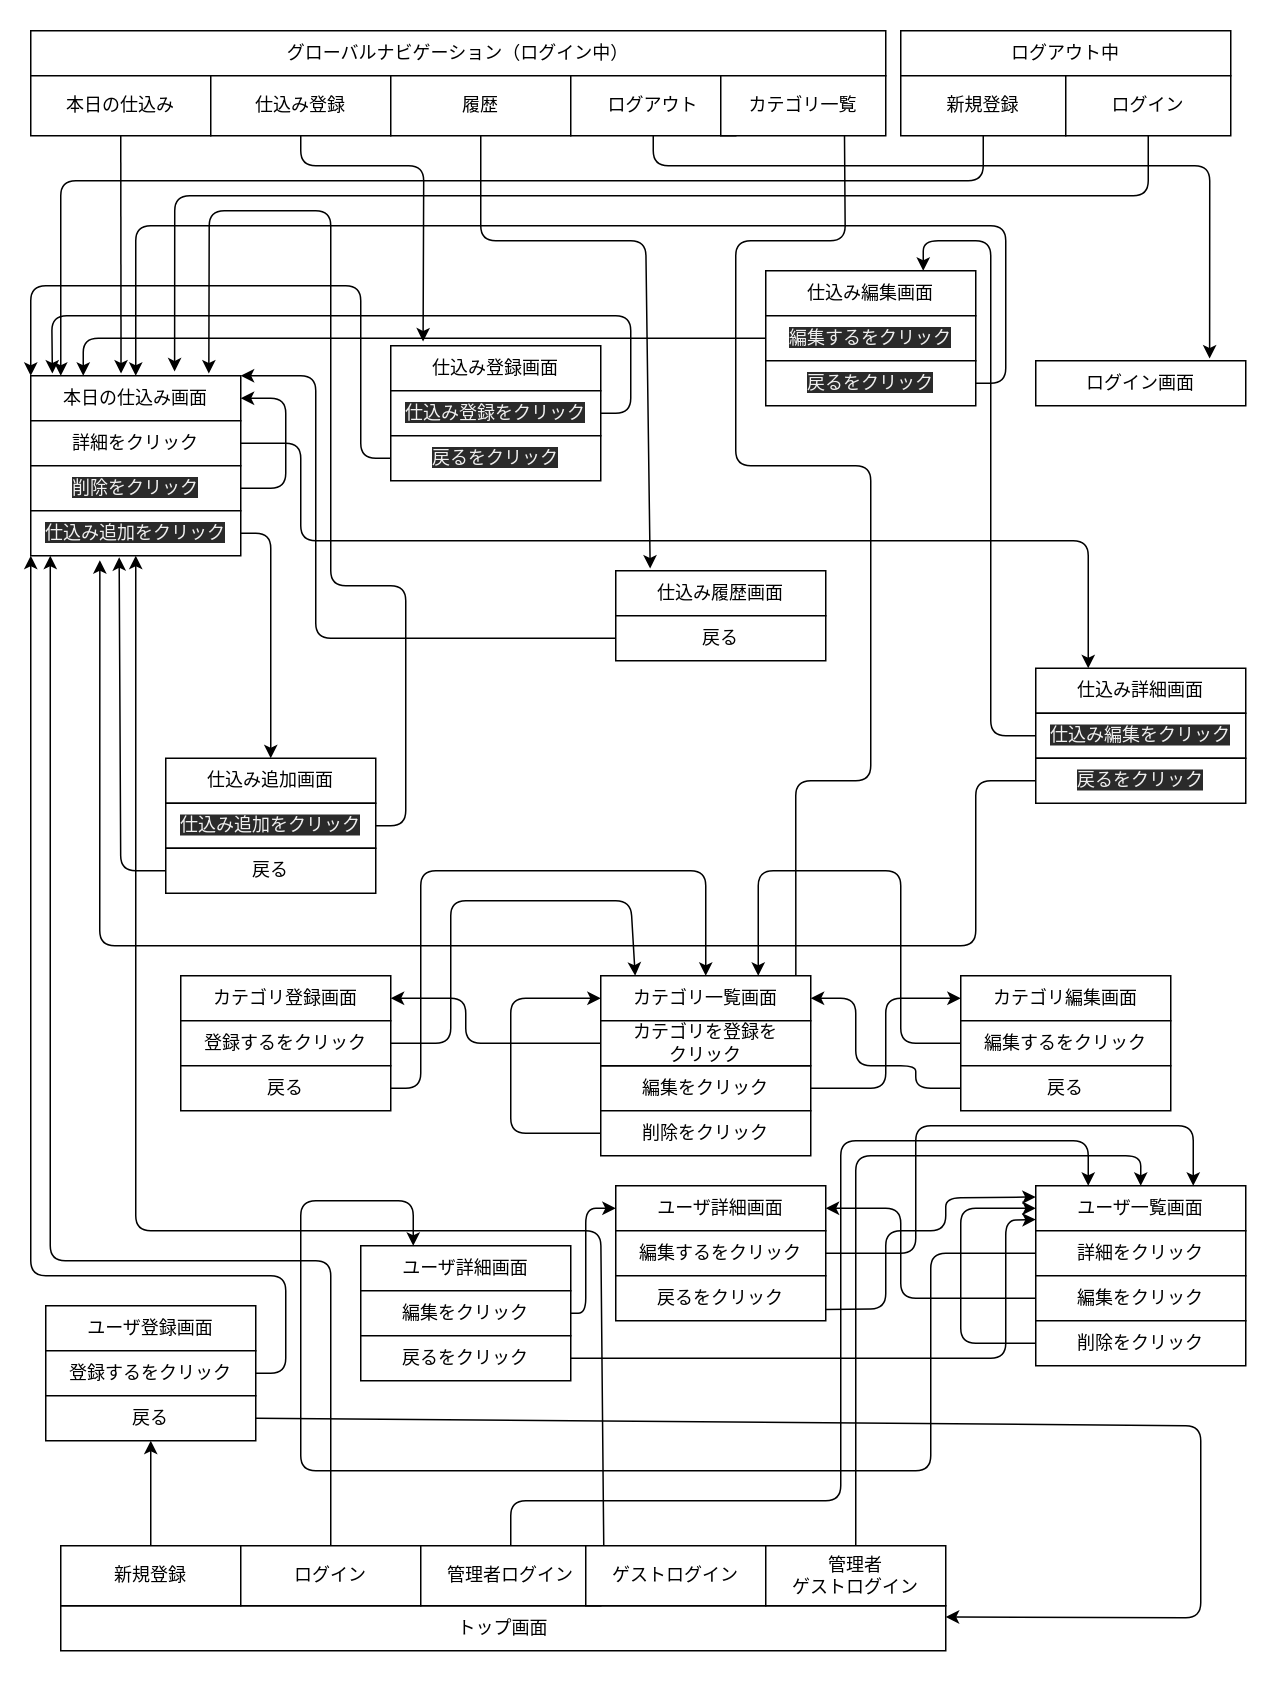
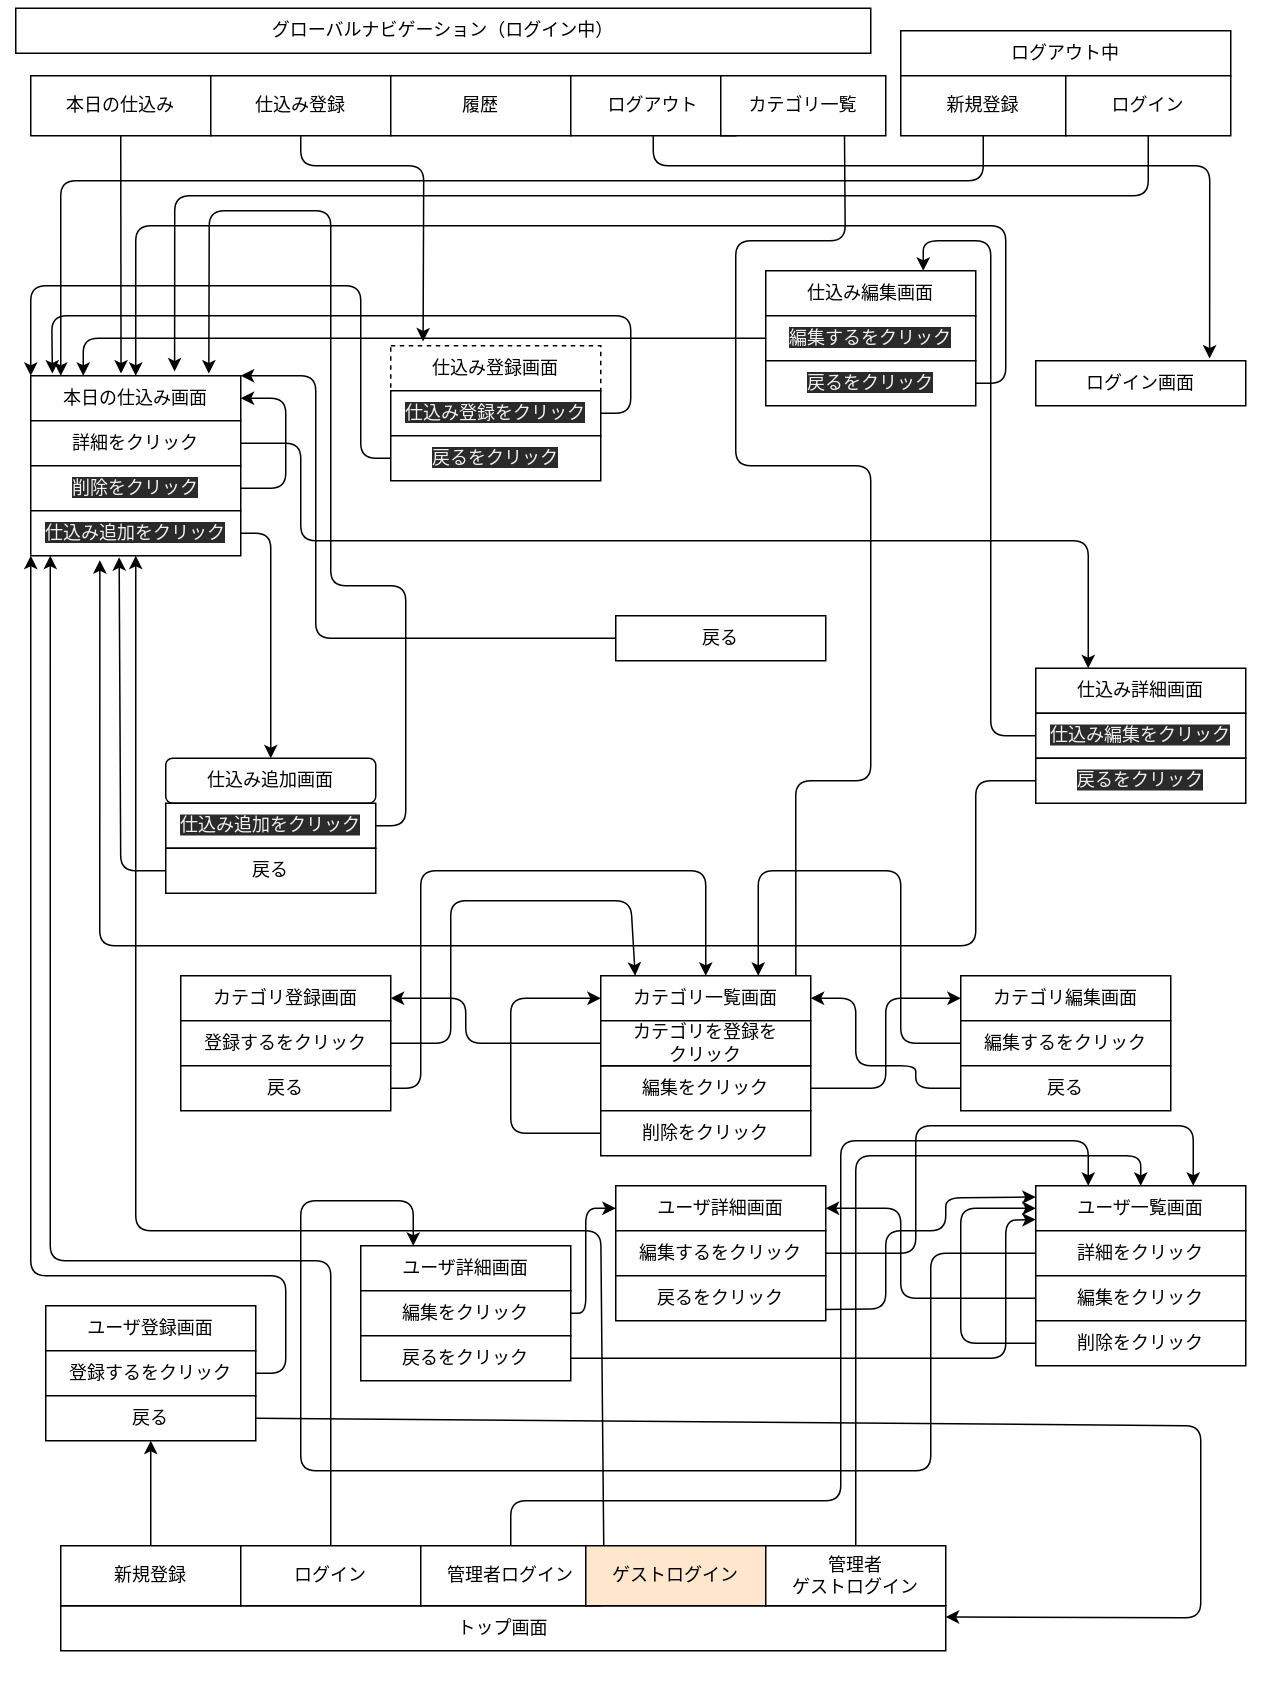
node "グローバルナビゲーション（ログイン中）": moved (458, 53) -> (443, 31)
edge "履歴" -> "仕込み履歴画面": removed
node "仕込み登録画面": style solid -> dashed
node "仕込み履歴画面": removed
node "仕込み追加画面": shape rectangle -> rounded rectangle
node "ゲストログイン": fillcolor #ffffff -> #ffe6cc
